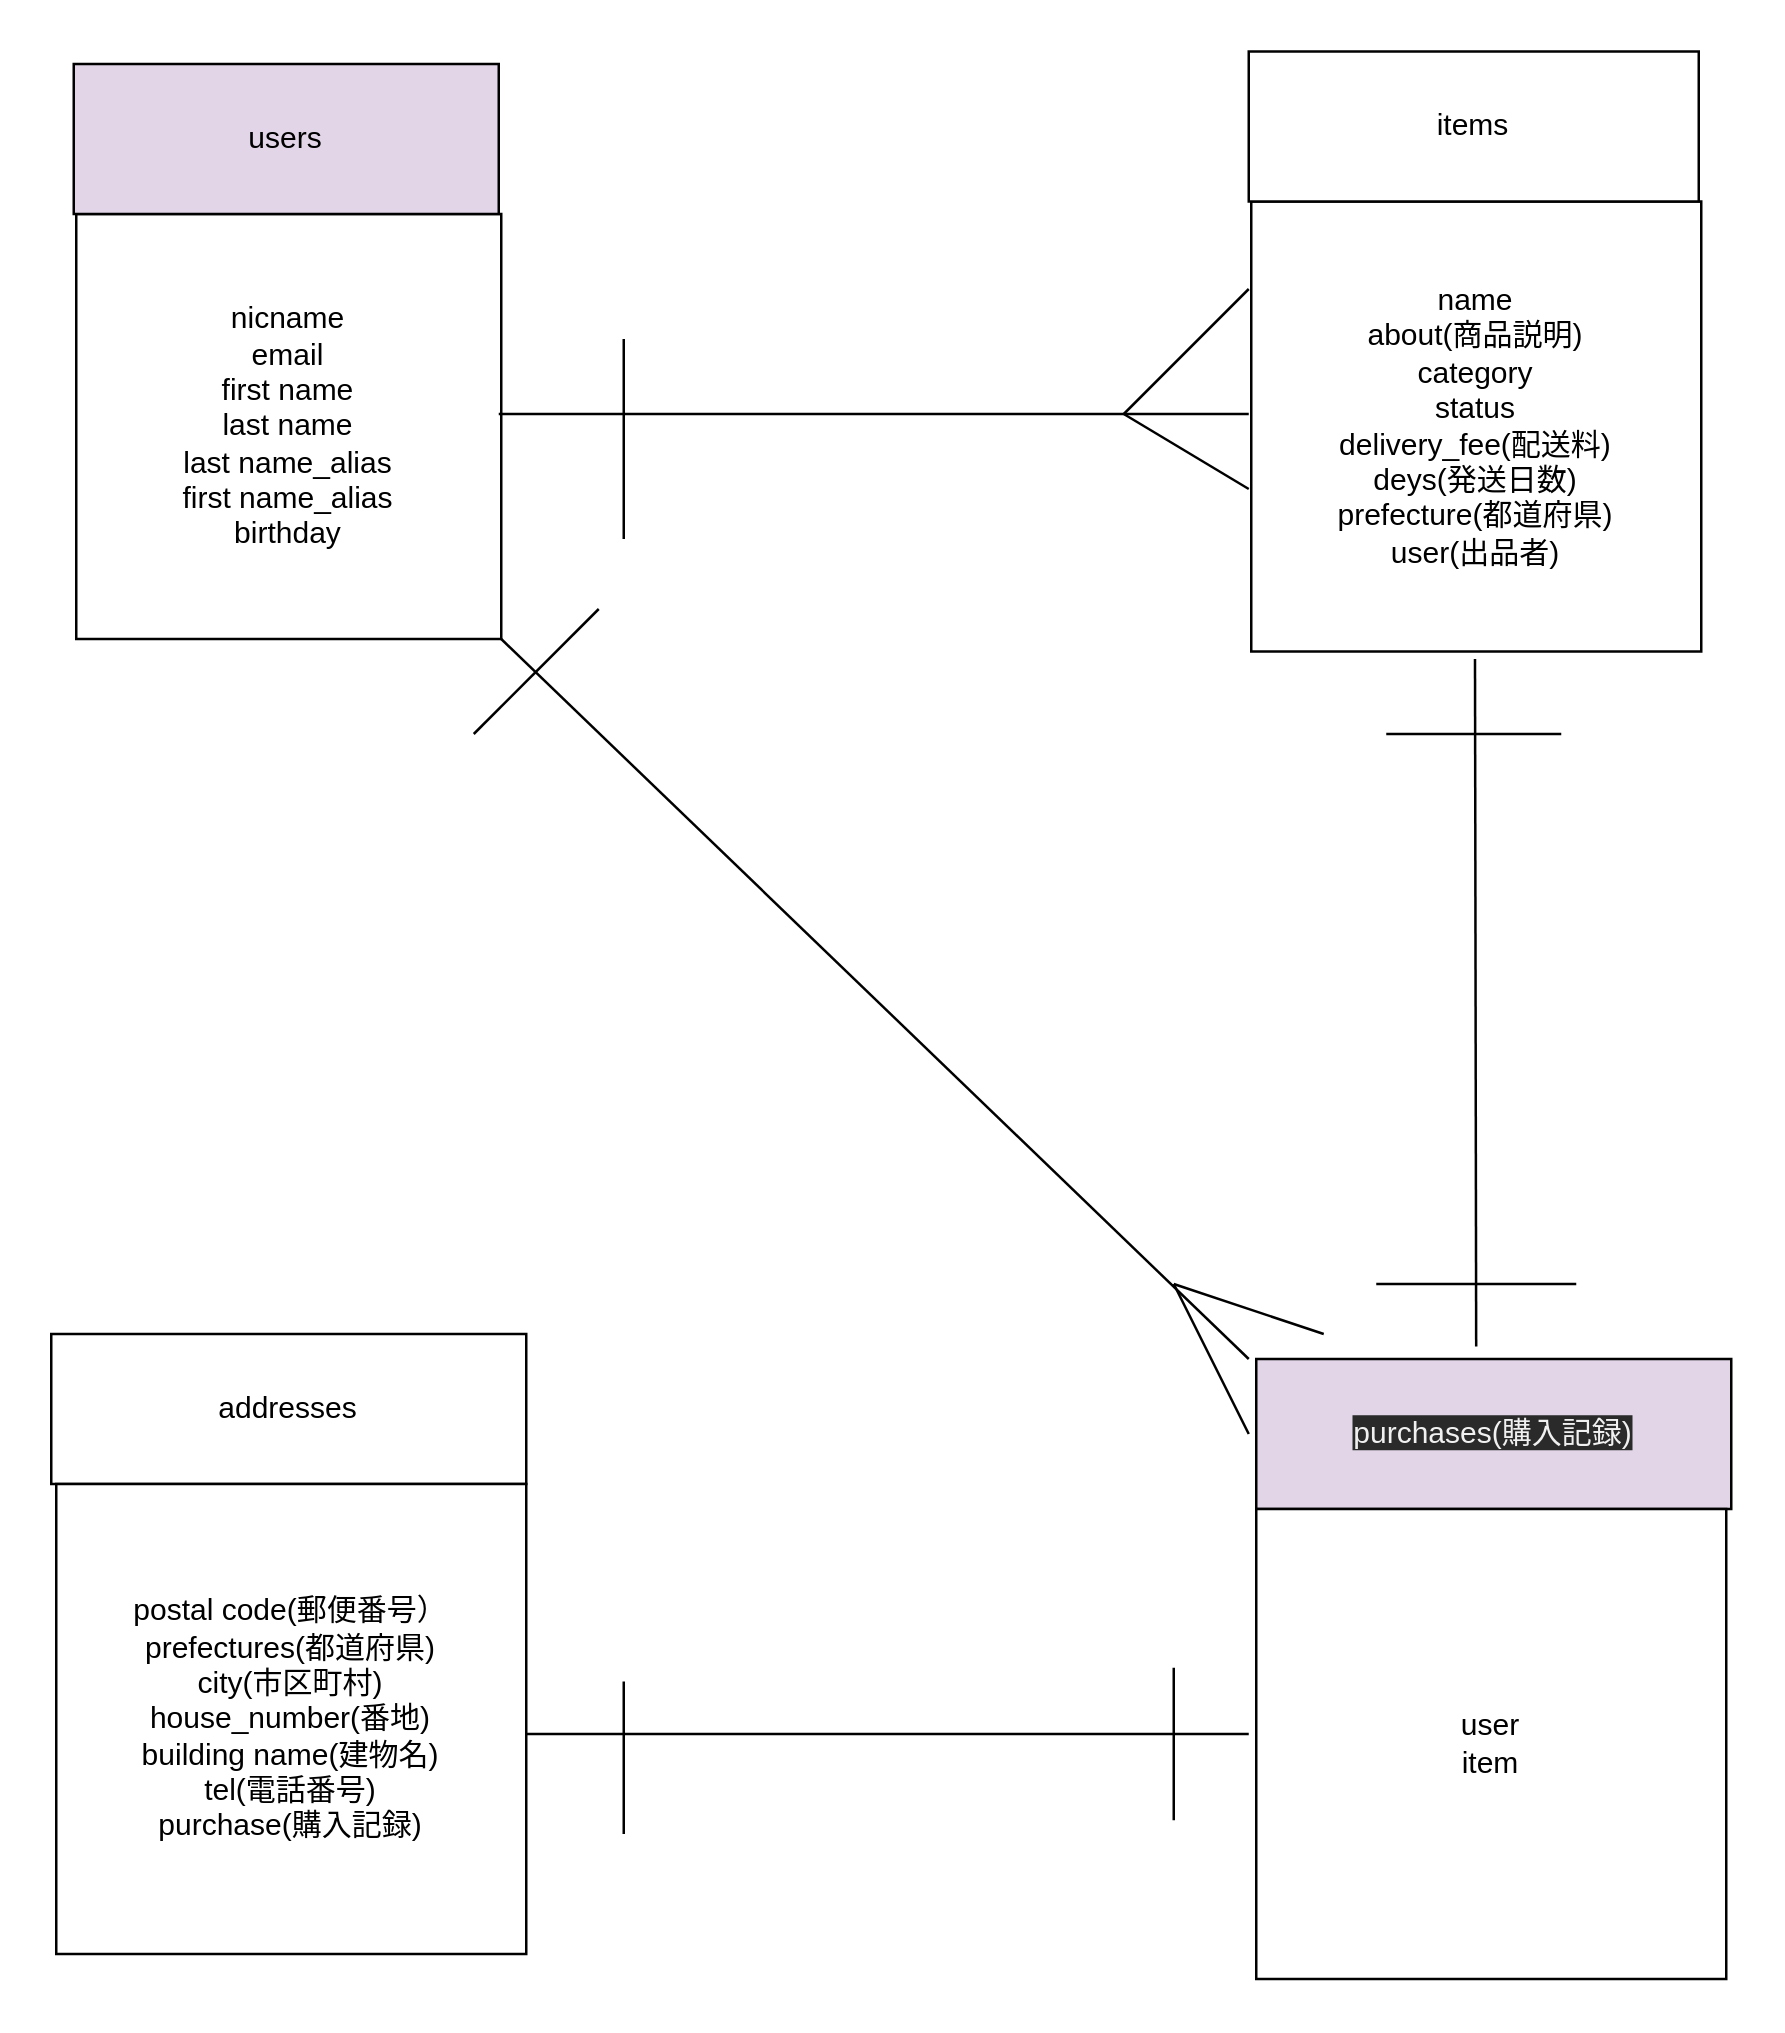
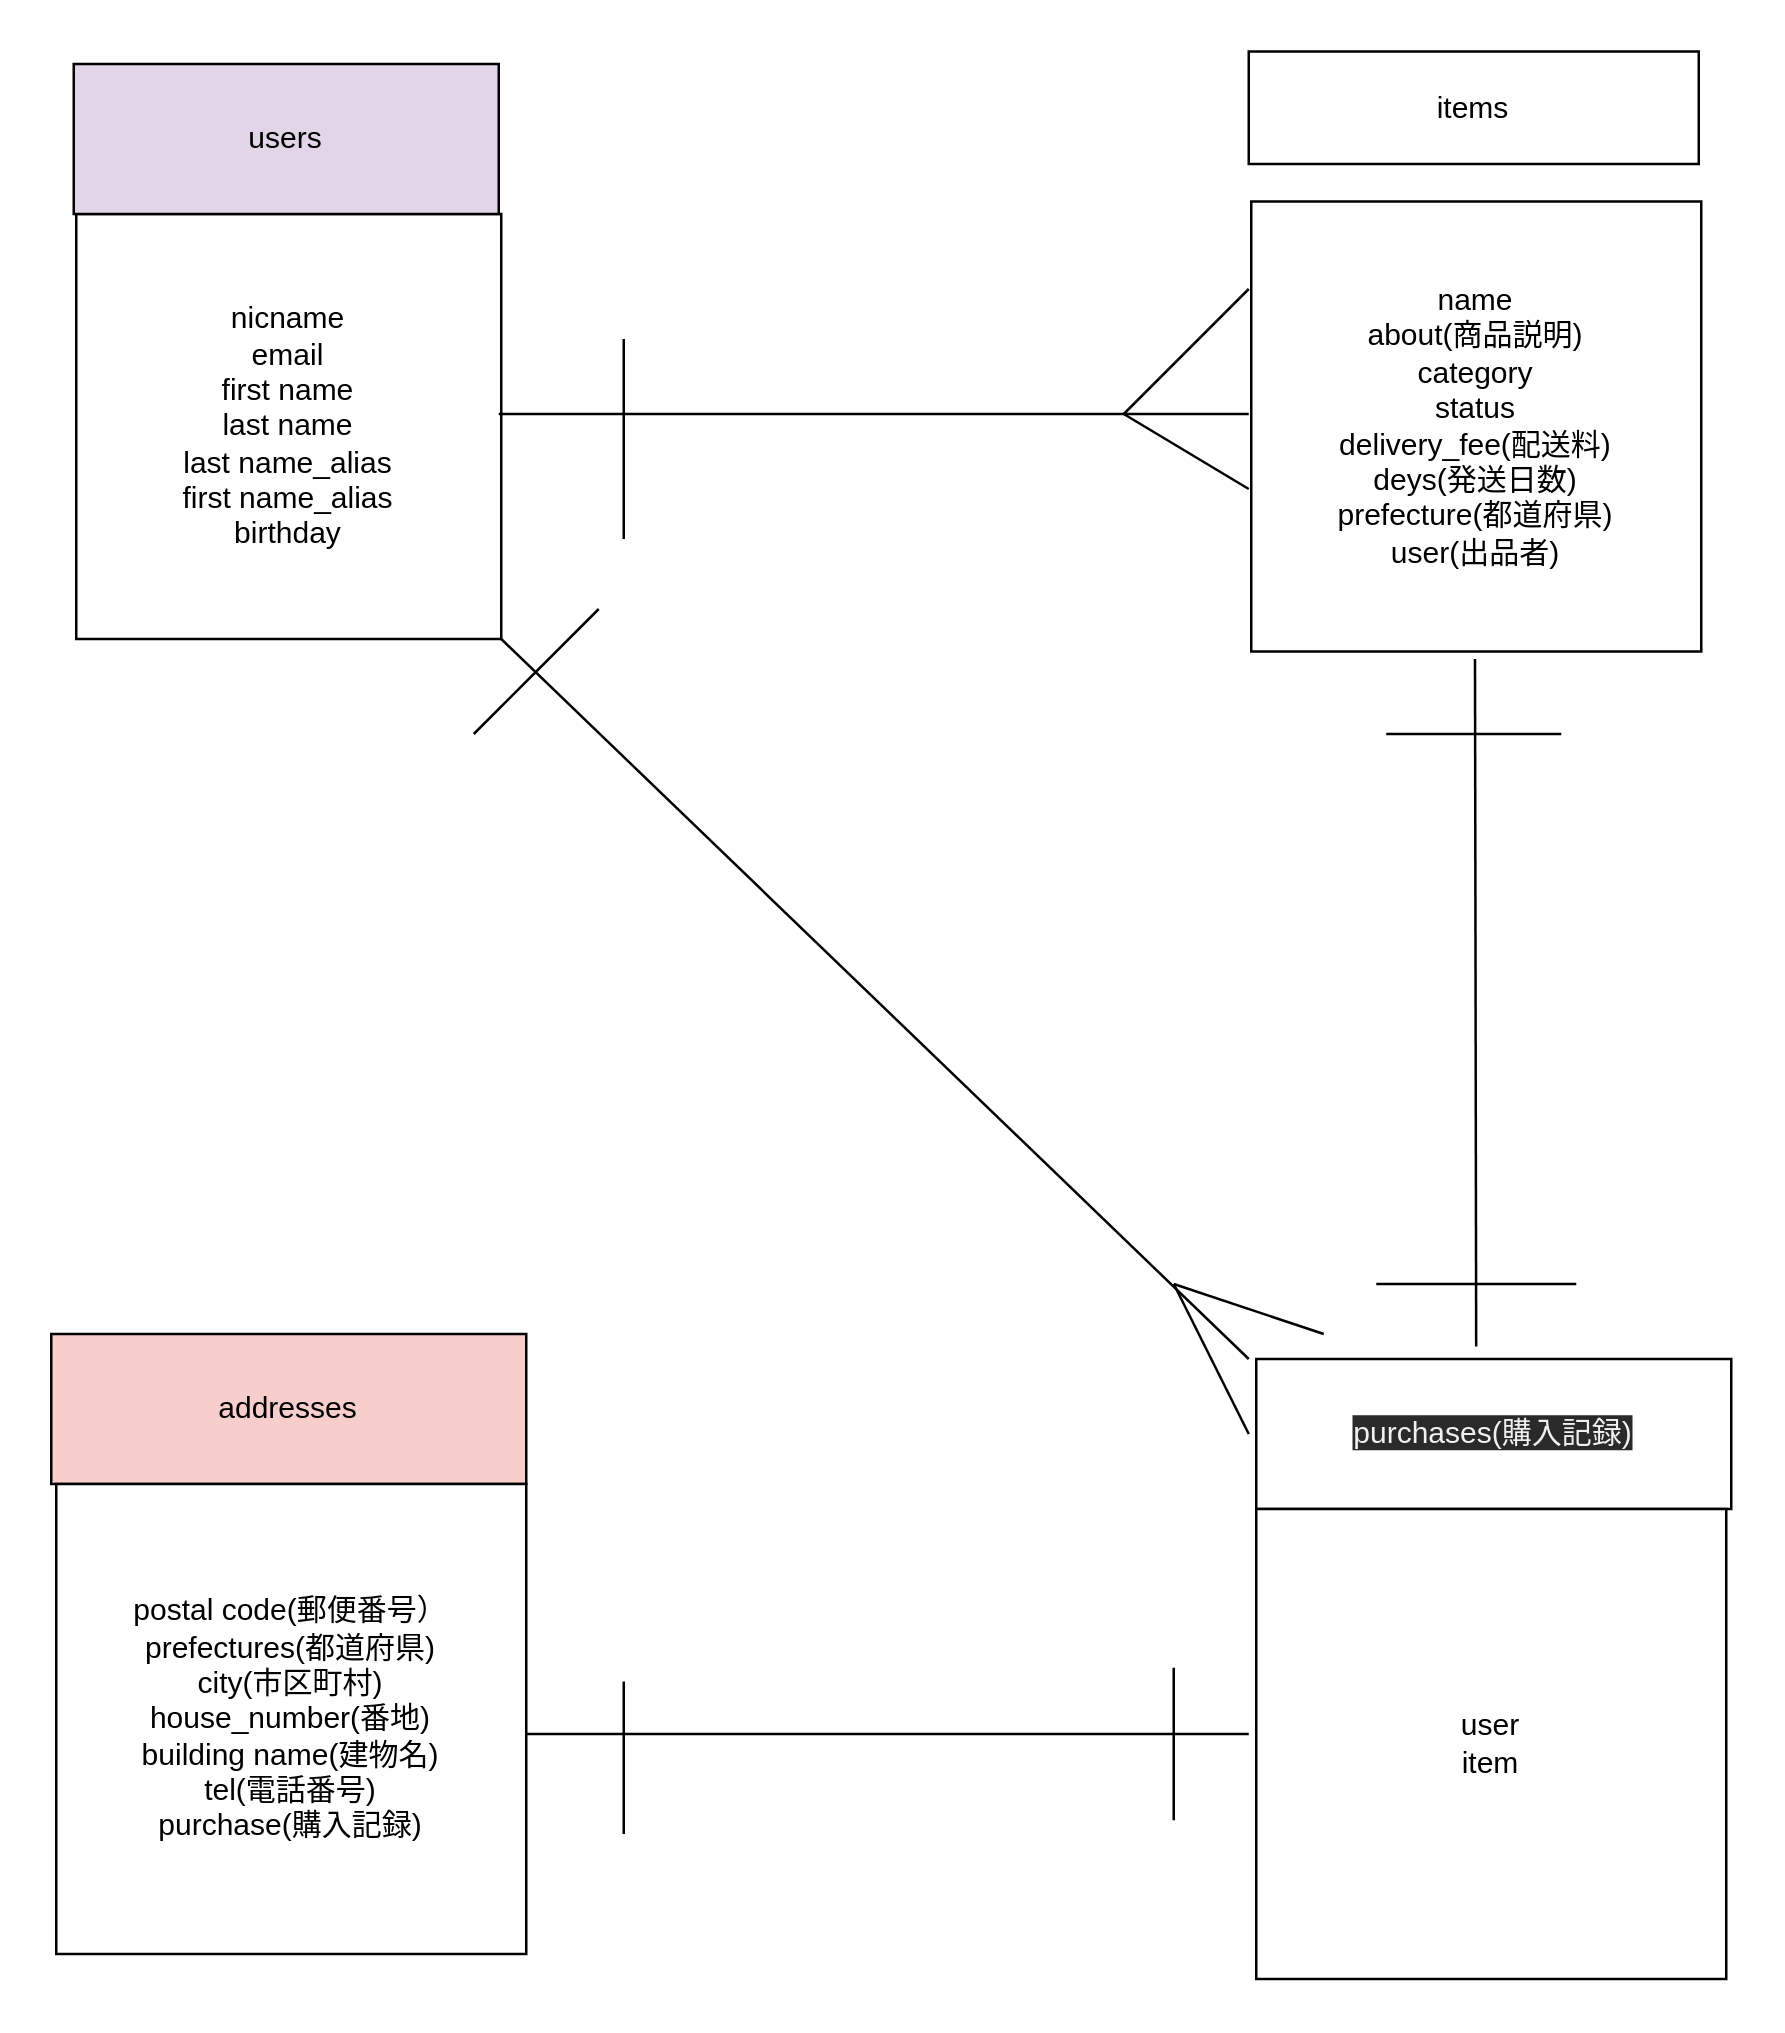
node "items": size 450x150 -> 450x113
node "addresses": fillcolor #ffffff -> #f8cecc
node "purchases(購入記録)": fillcolor #e1d5e7 -> #ffffff
